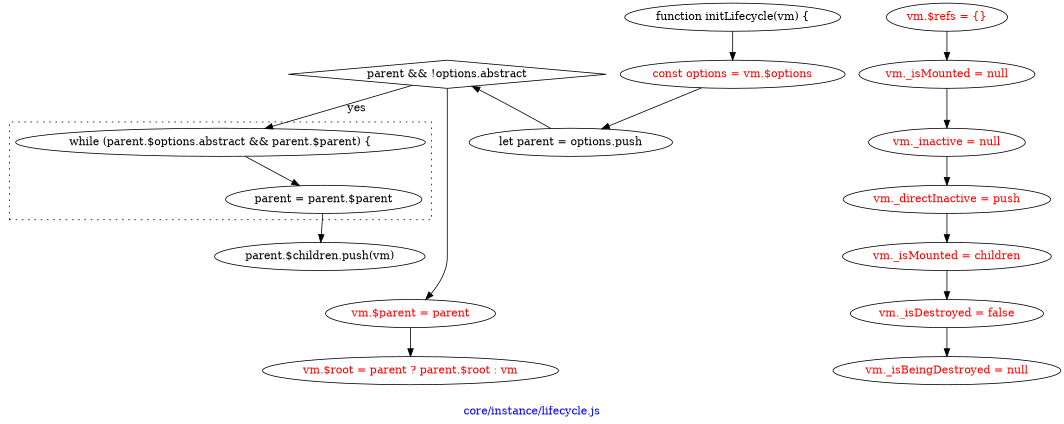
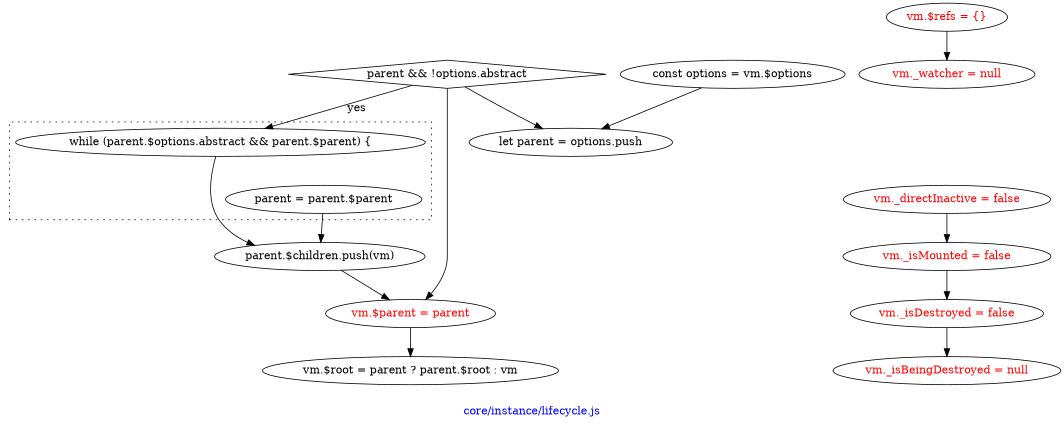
node "function initLifecycle(vm) {": removed
node "const options = vm.$options": fontcolor red -> black
node "vm._isMounted = null": label "vm._isMounted = null" -> "vm._watcher = null"
edge "let parent = options.push" -> "parent && !options.abstract": reversed
node "vm._inactive = null": removed
edge "while (parent.$options.abstract && parent.$parent) {" -> "parent = parent.$parent": now "while (parent.$options.abstract && parent.$parent) {" -> "parent.$children.push(vm)"
node "vm._directInactive = push": label "vm._directInactive = push" -> "vm._directInactive = false"
node "vm._isMounted = children": label "vm._isMounted = children" -> "vm._isMounted = false"
edge "parent.$children.push(vm)" -> "vm.$parent = parent": added
node "vm.$root = parent ? parent.$root : vm": fontcolor red -> black
